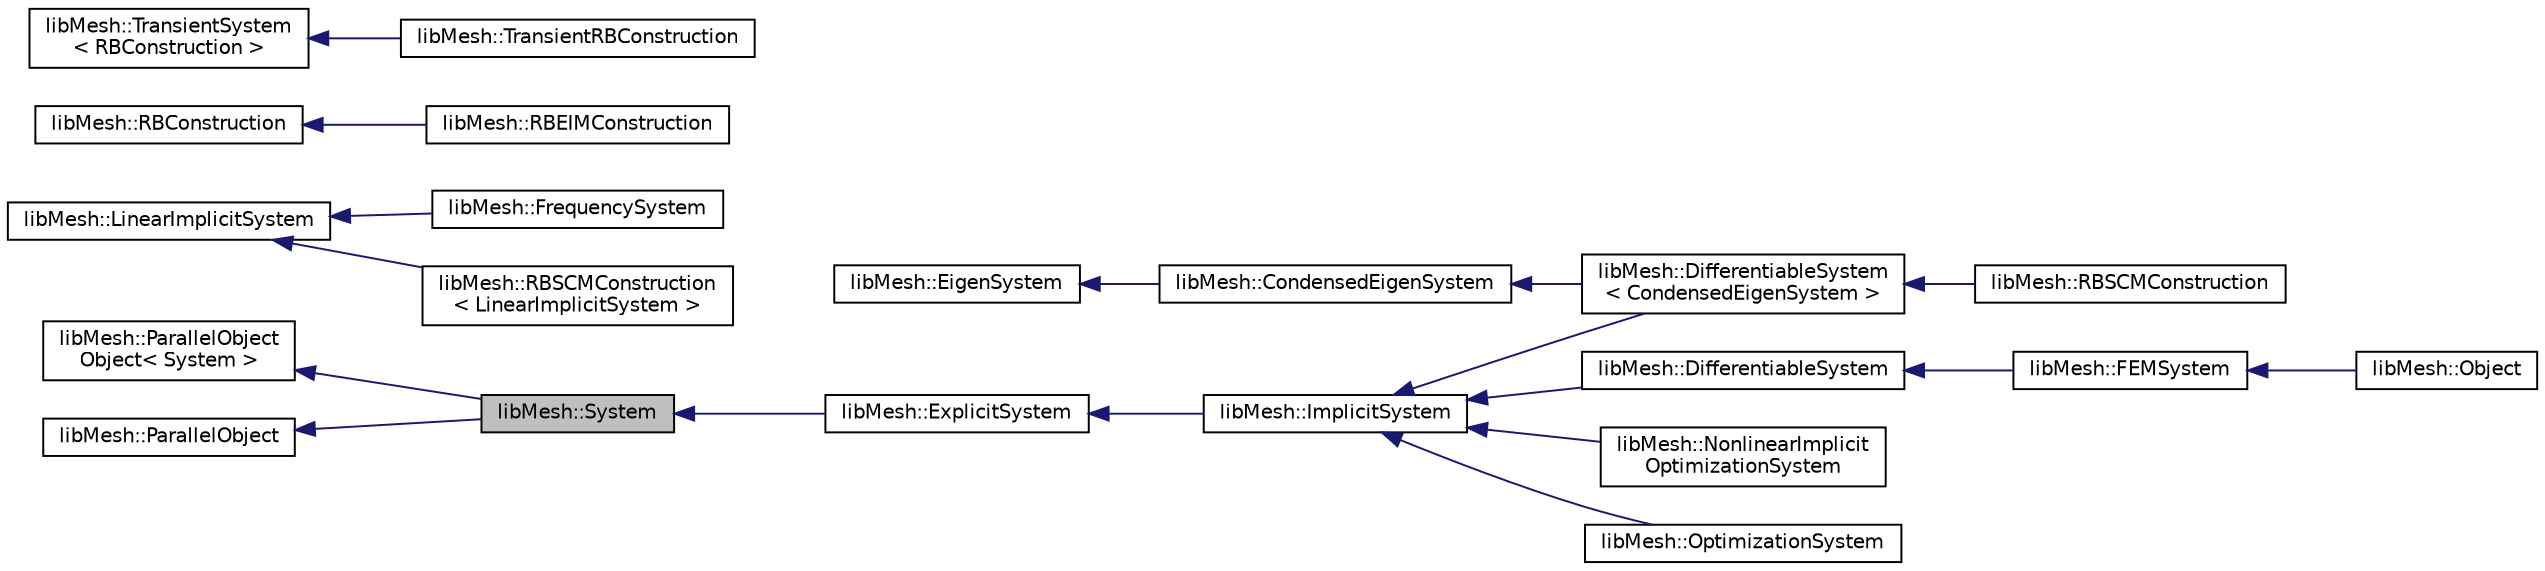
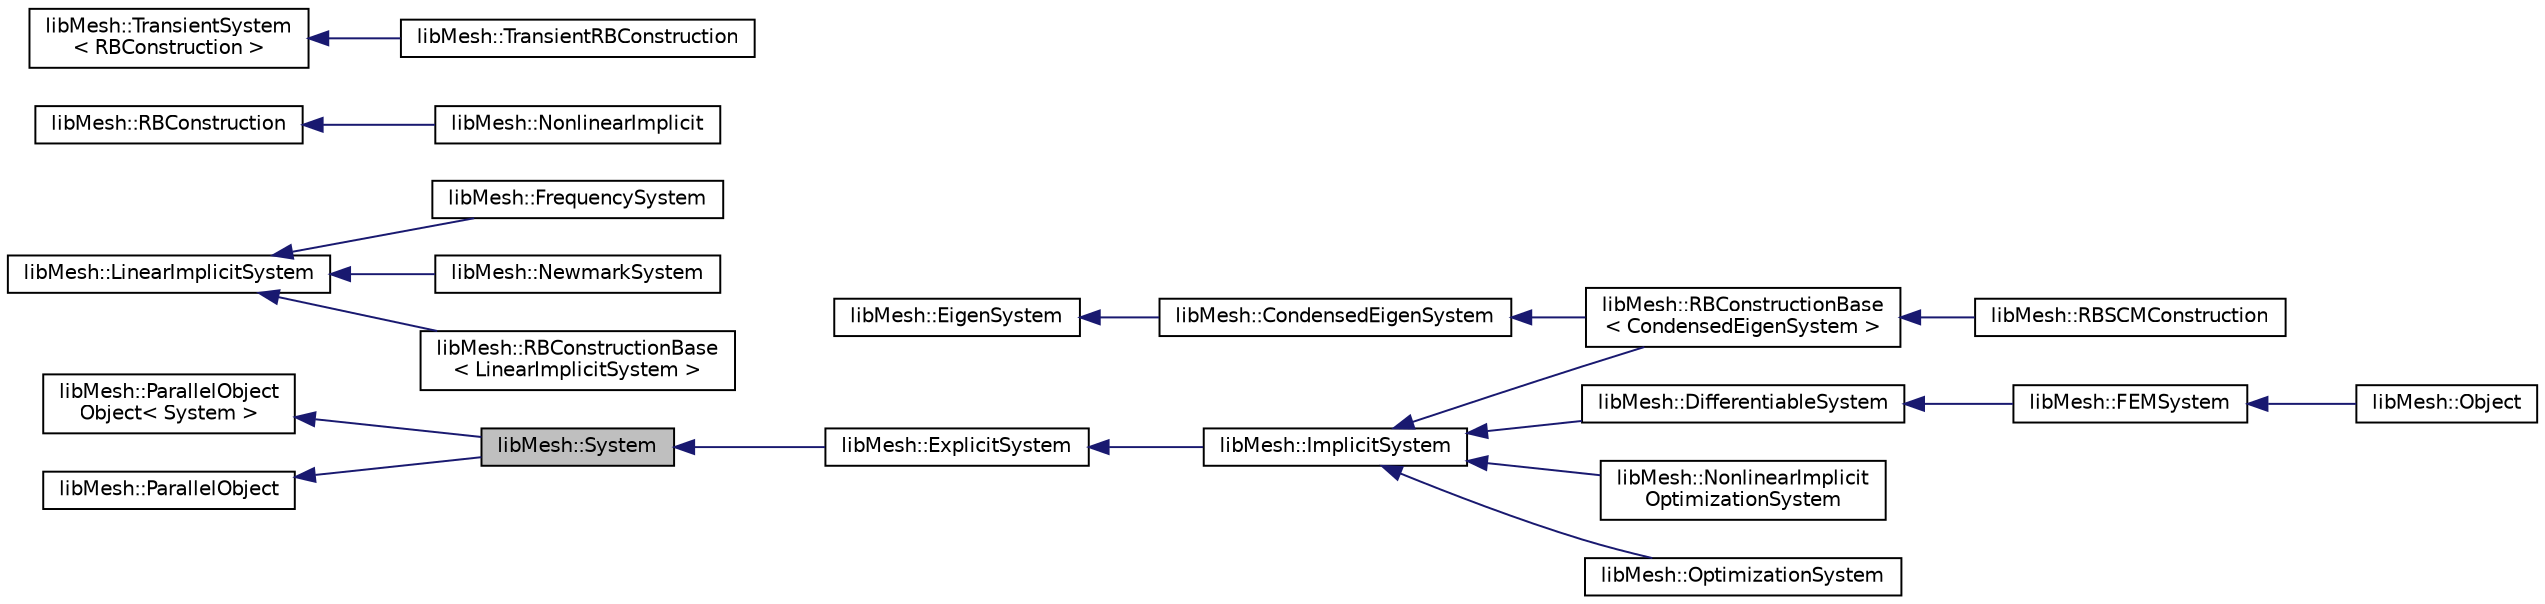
node "libMesh::RBEIMConstruction": label "libMesh::RBEIMConstruction" -> "libMesh::NonlinearImplicit"
node "libMesh::NewmarkSystem": added
node "libMesh::DifferentiableSystem < CondensedEigenSystem >": label "libMesh::DifferentiableSystem < CondensedEigenSystem >" -> "libMesh::RBConstructionBase < CondensedEigenSystem >"
node "libMesh::RBSCMConstruction < LinearImplicitSystem >": label "libMesh::RBSCMConstruction < LinearImplicitSystem >" -> "libMesh::RBConstructionBase < LinearImplicitSystem >"
